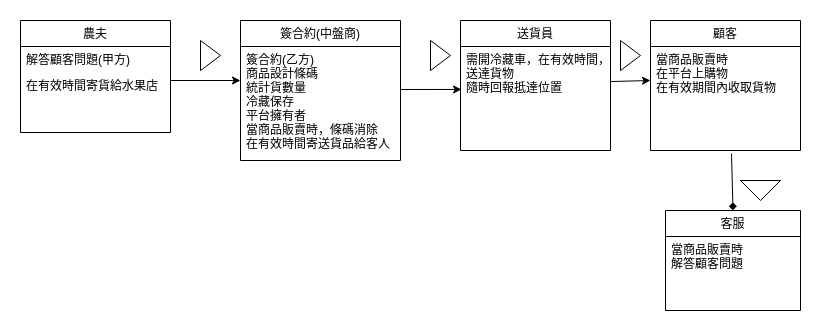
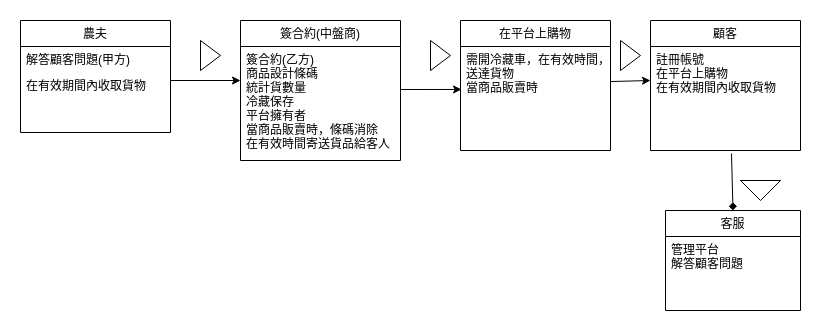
node "送貨員": label "送貨員" -> "在平台上購物"
node "需開冷藏車，在有效時間， 送達貨物 隨時回報抵達位置": label "需開冷藏車，在有效時間， 送達貨物 隨時回報抵達位置" -> "需開冷藏車，在有效時間， 送達貨物 當商品販賣時"
node "當商品販賣時 在平台上購物 在有效期間內收取貨物": label "當商品販賣時 在平台上購物 在有效期間內收取貨物" -> "註冊帳號 在平台上購物 在有效期間內收取貨物"
node "在有效時間寄貨給水果店": label "在有效時間寄貨給水果店" -> "在有效期間內收取貨物"
node "當商品販賣時 解答顧客問題": label "當商品販賣時 解答顧客問題" -> "管理平台 解答顧客問題"
